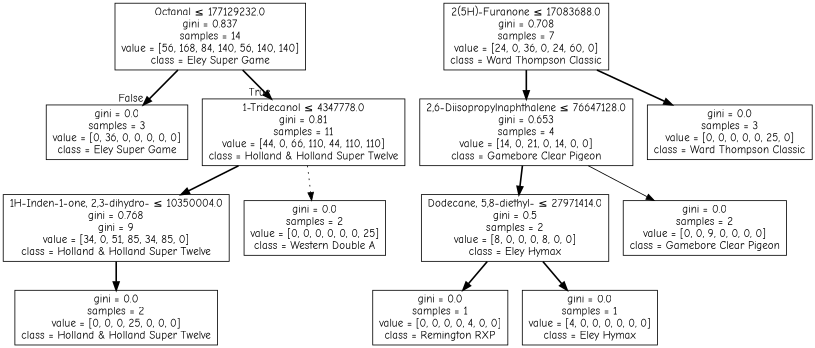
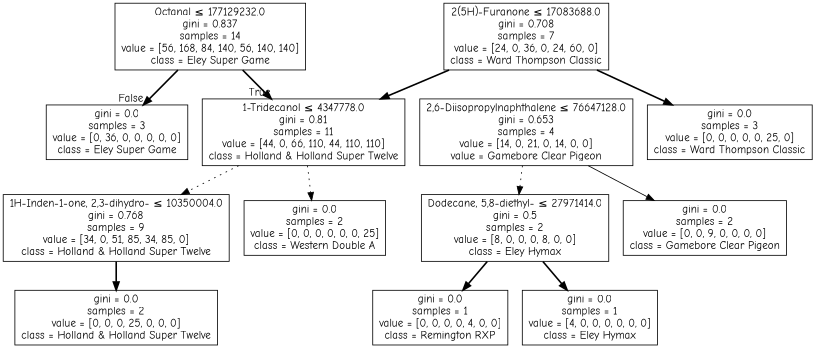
edge "2(5H)-Furanone ≤ 17083688.0" -> "2,6-Diisopropylnaphthalene ≤ 76647128.0": now "2(5H)-Furanone ≤ 17083688.0" -> "1-Tridecanol ≤ 4347778.0"
node "2,6-Diisopropylnaphthalene ≤ 76647128.0": text "class = Gamebore Clear Pigeon" -> "value = Gamebore Clear Pigeon"
edge "2,6-Diisopropylnaphthalene ≤ 76647128.0" -> "Dodecane, 5,8-diethyl- ≤ 27971414.0": style bold -> dotted
edge "1-Tridecanol ≤ 4347778.0" -> "1H-Inden-1-one, 2,3-dihydro- ≤ 10350004.0": style bold -> dotted
node "1H-Inden-1-one, 2,3-dihydro- ≤ 10350004.0": text "gini = 9" -> "samples = 9"
